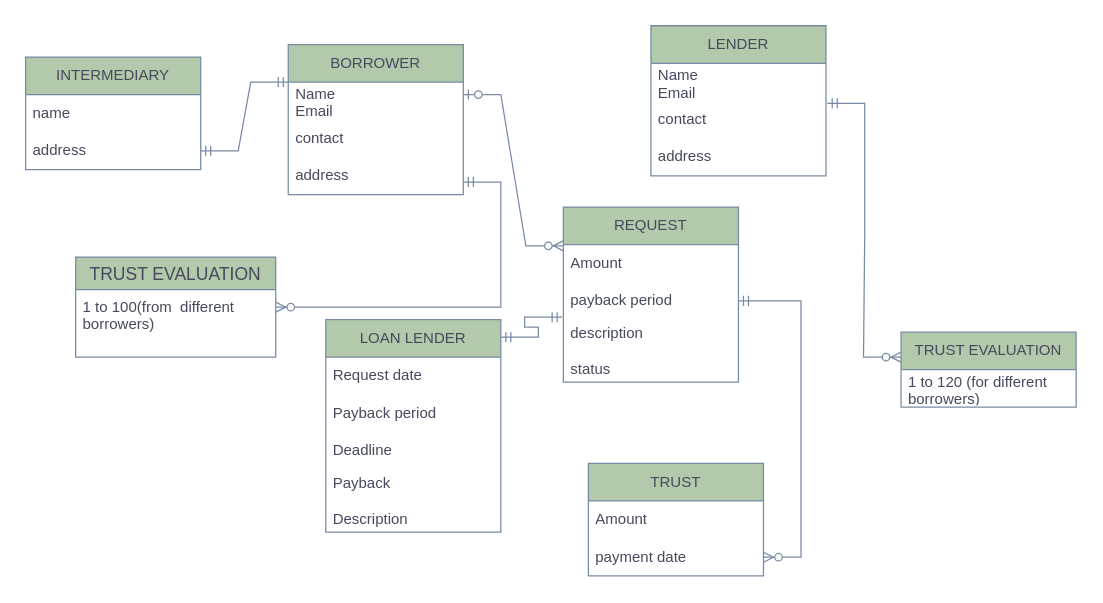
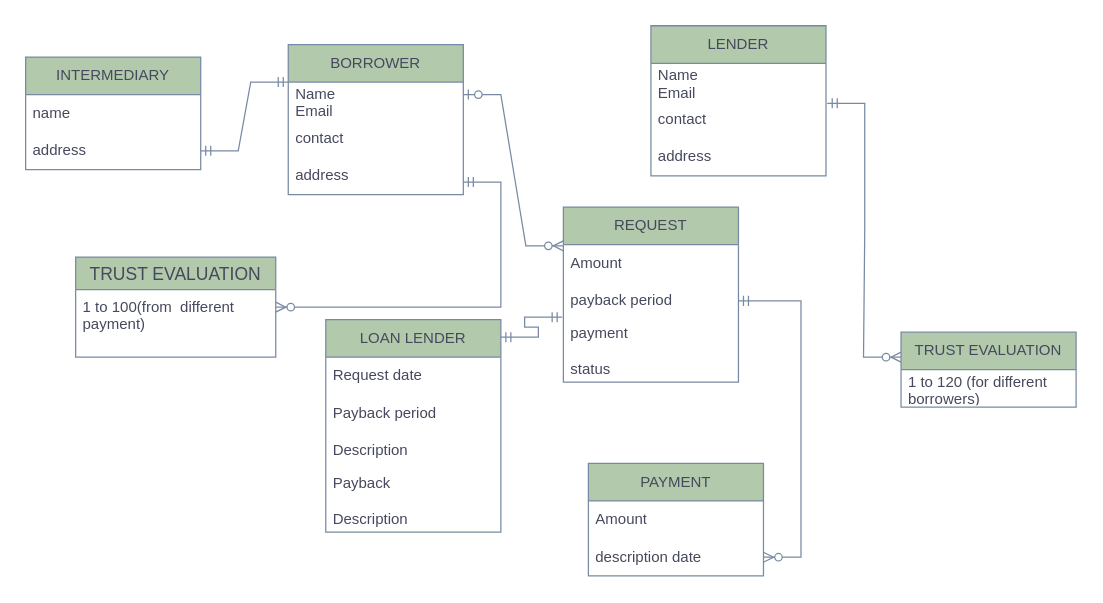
node "1 to 100(from different borrowers)": label "1 to 100(from different borrowers)" -> "1 to 100(from different payment)"
node "description status": label "description status" -> "payment status"
node "Deadline": label "Deadline" -> "Description"
node "TRUST": label "TRUST" -> "PAYMENT"
node "payment date": label "payment date" -> "description date"
